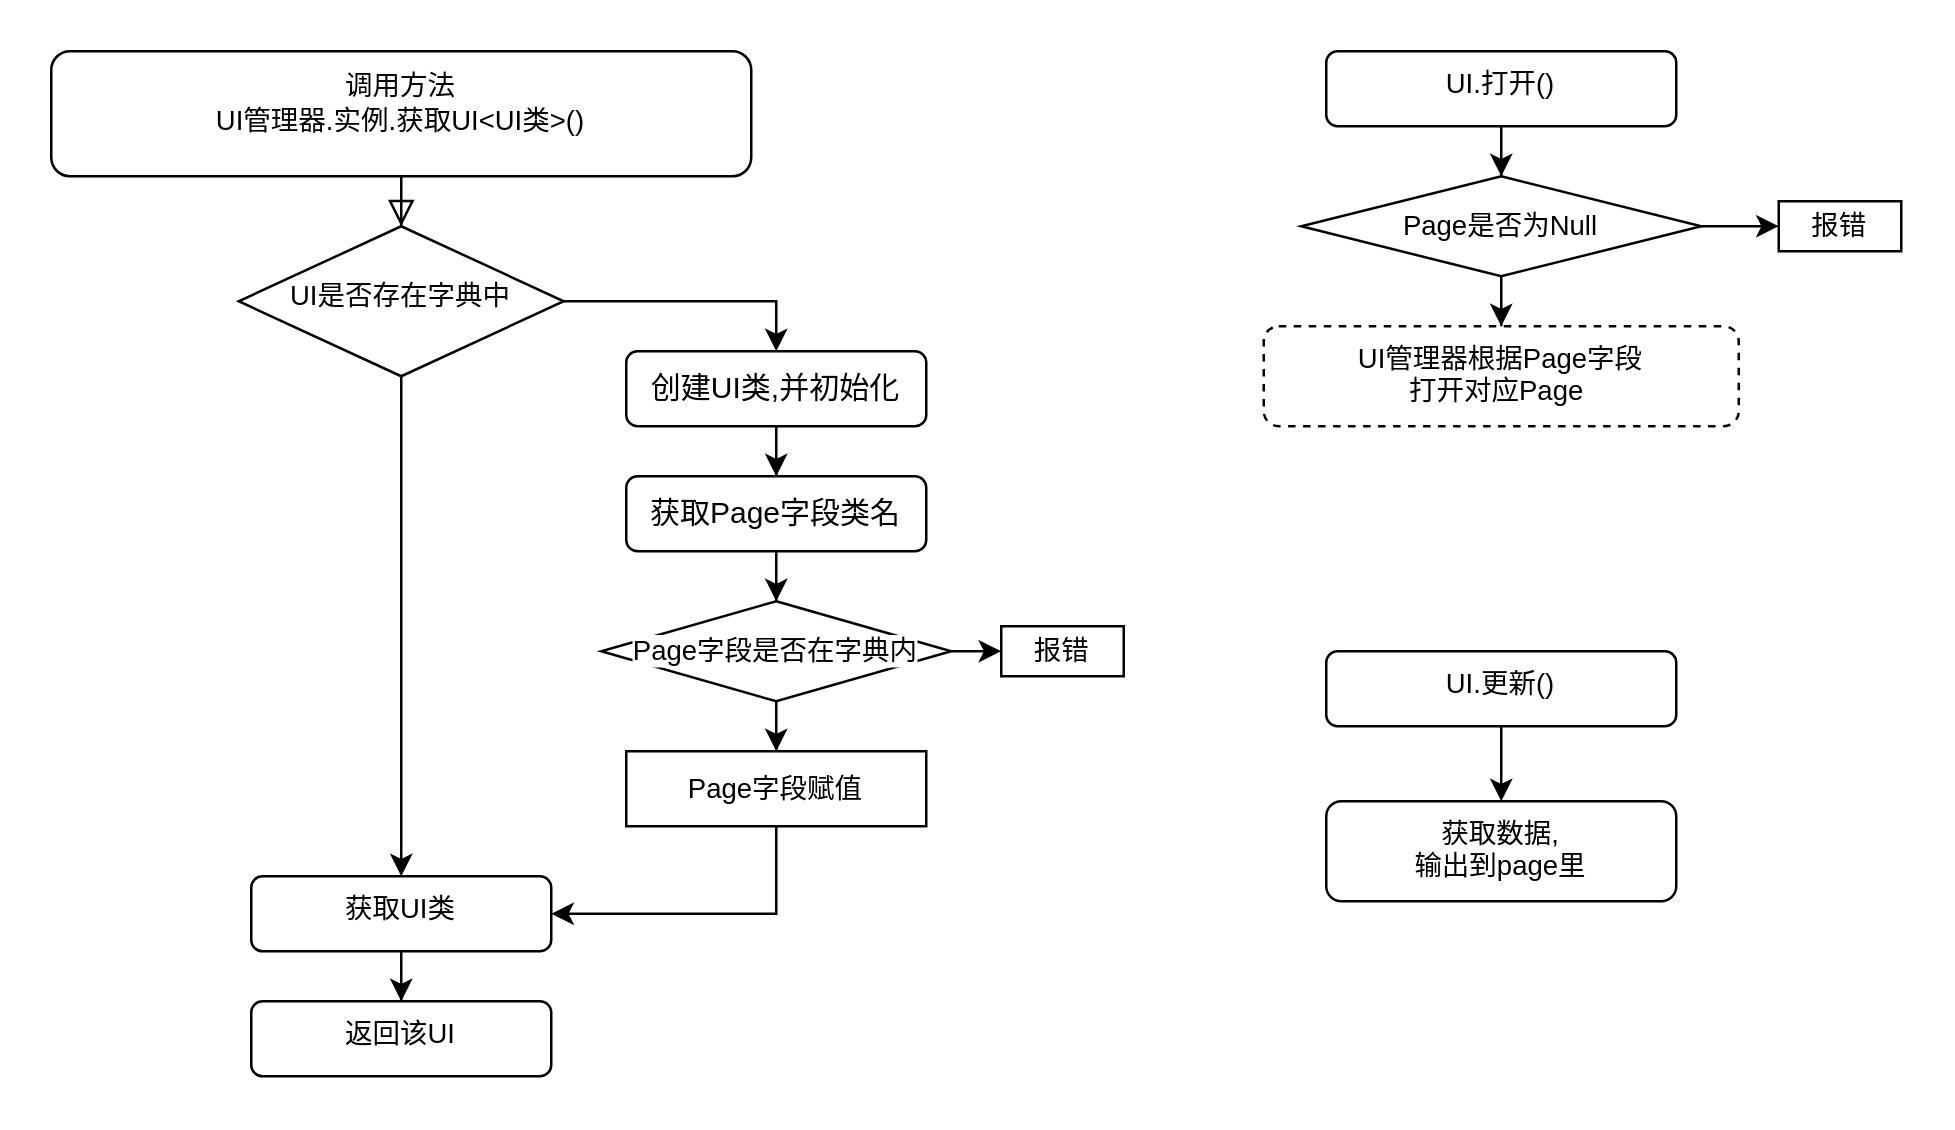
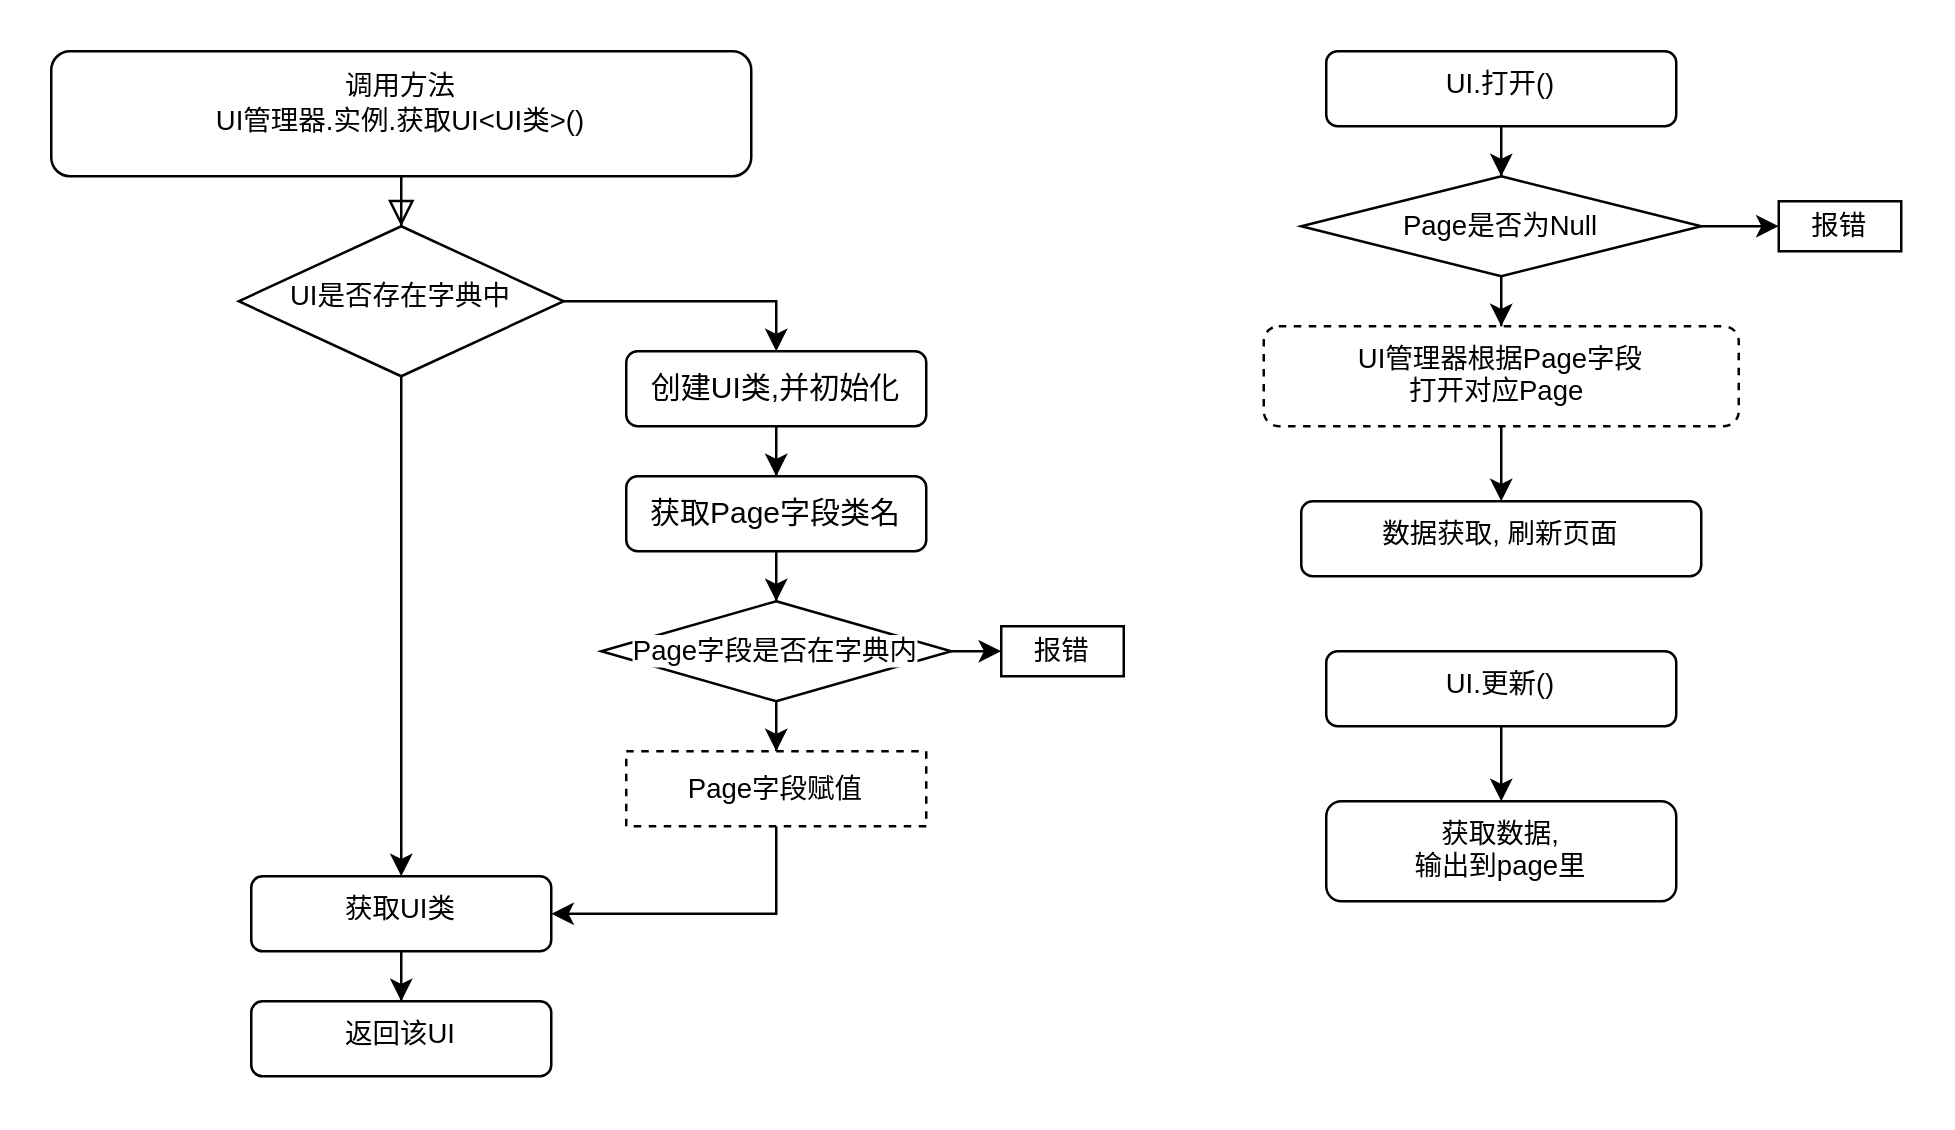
edge "UI管理器根据Page字段 打开对应Page" -> "数据获取, 刷新页面": added
node "数据获取, 刷新页面": added
node "Page字段赋值": style solid -> dashed
